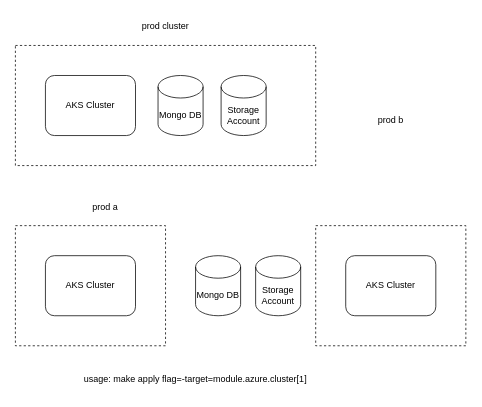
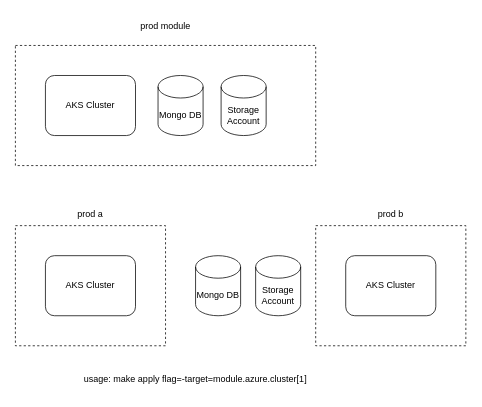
node "prod cluster": label "prod cluster" -> "prod module"
node "prod b": moved (390, 120) -> (390, 214)
node "prod a": moved (105, 207) -> (90, 214)
